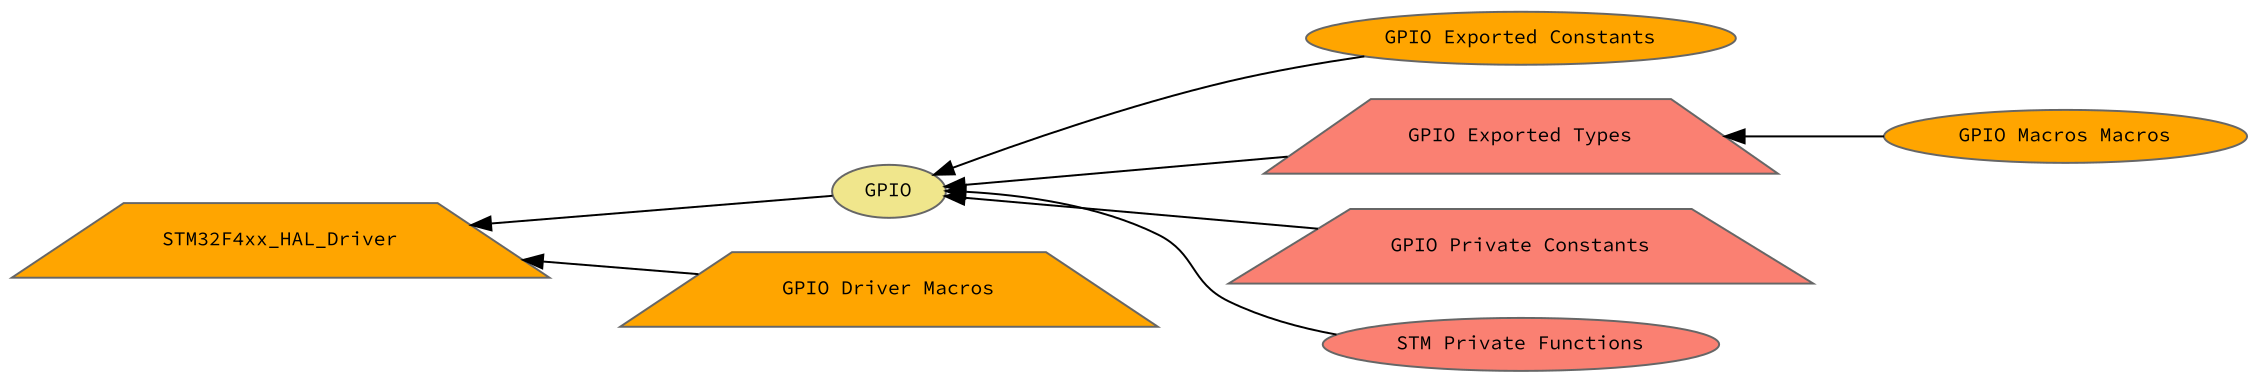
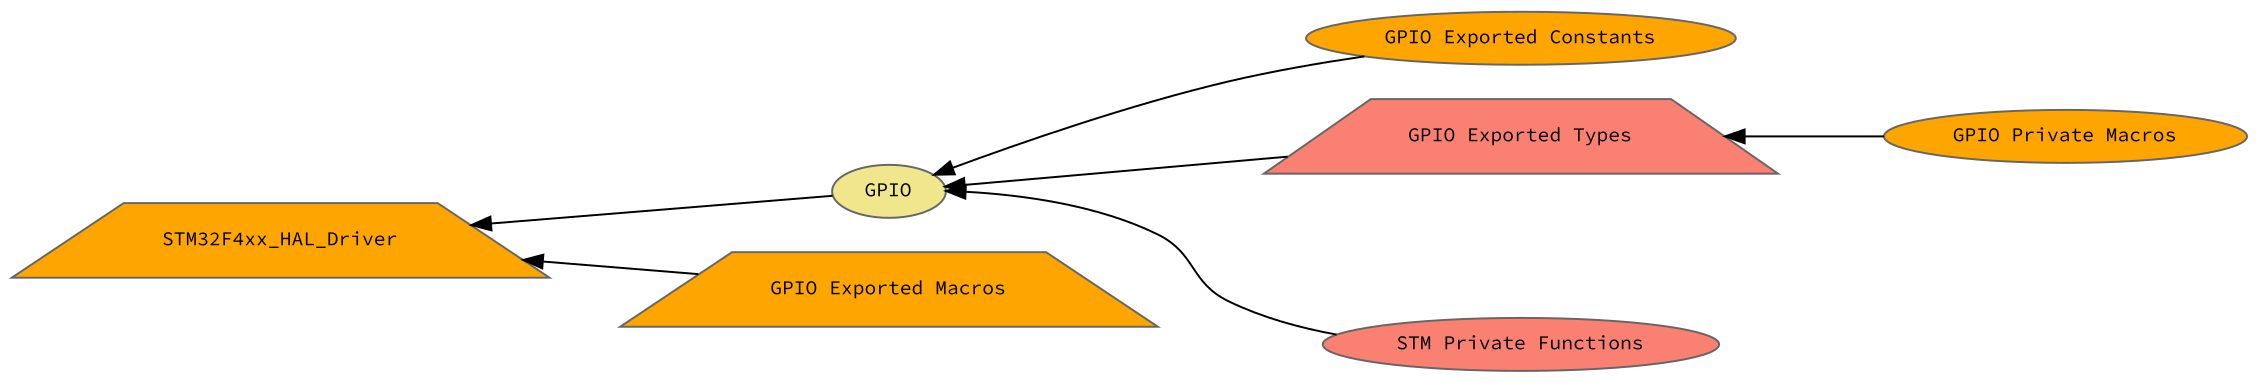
node "GPIO Macros Macros": label "GPIO Macros Macros" -> "GPIO Private Macros"
node "GPIO Private Constants": removed
node "GPIO Driver Macros": label "GPIO Driver Macros" -> "GPIO Exported Macros"
